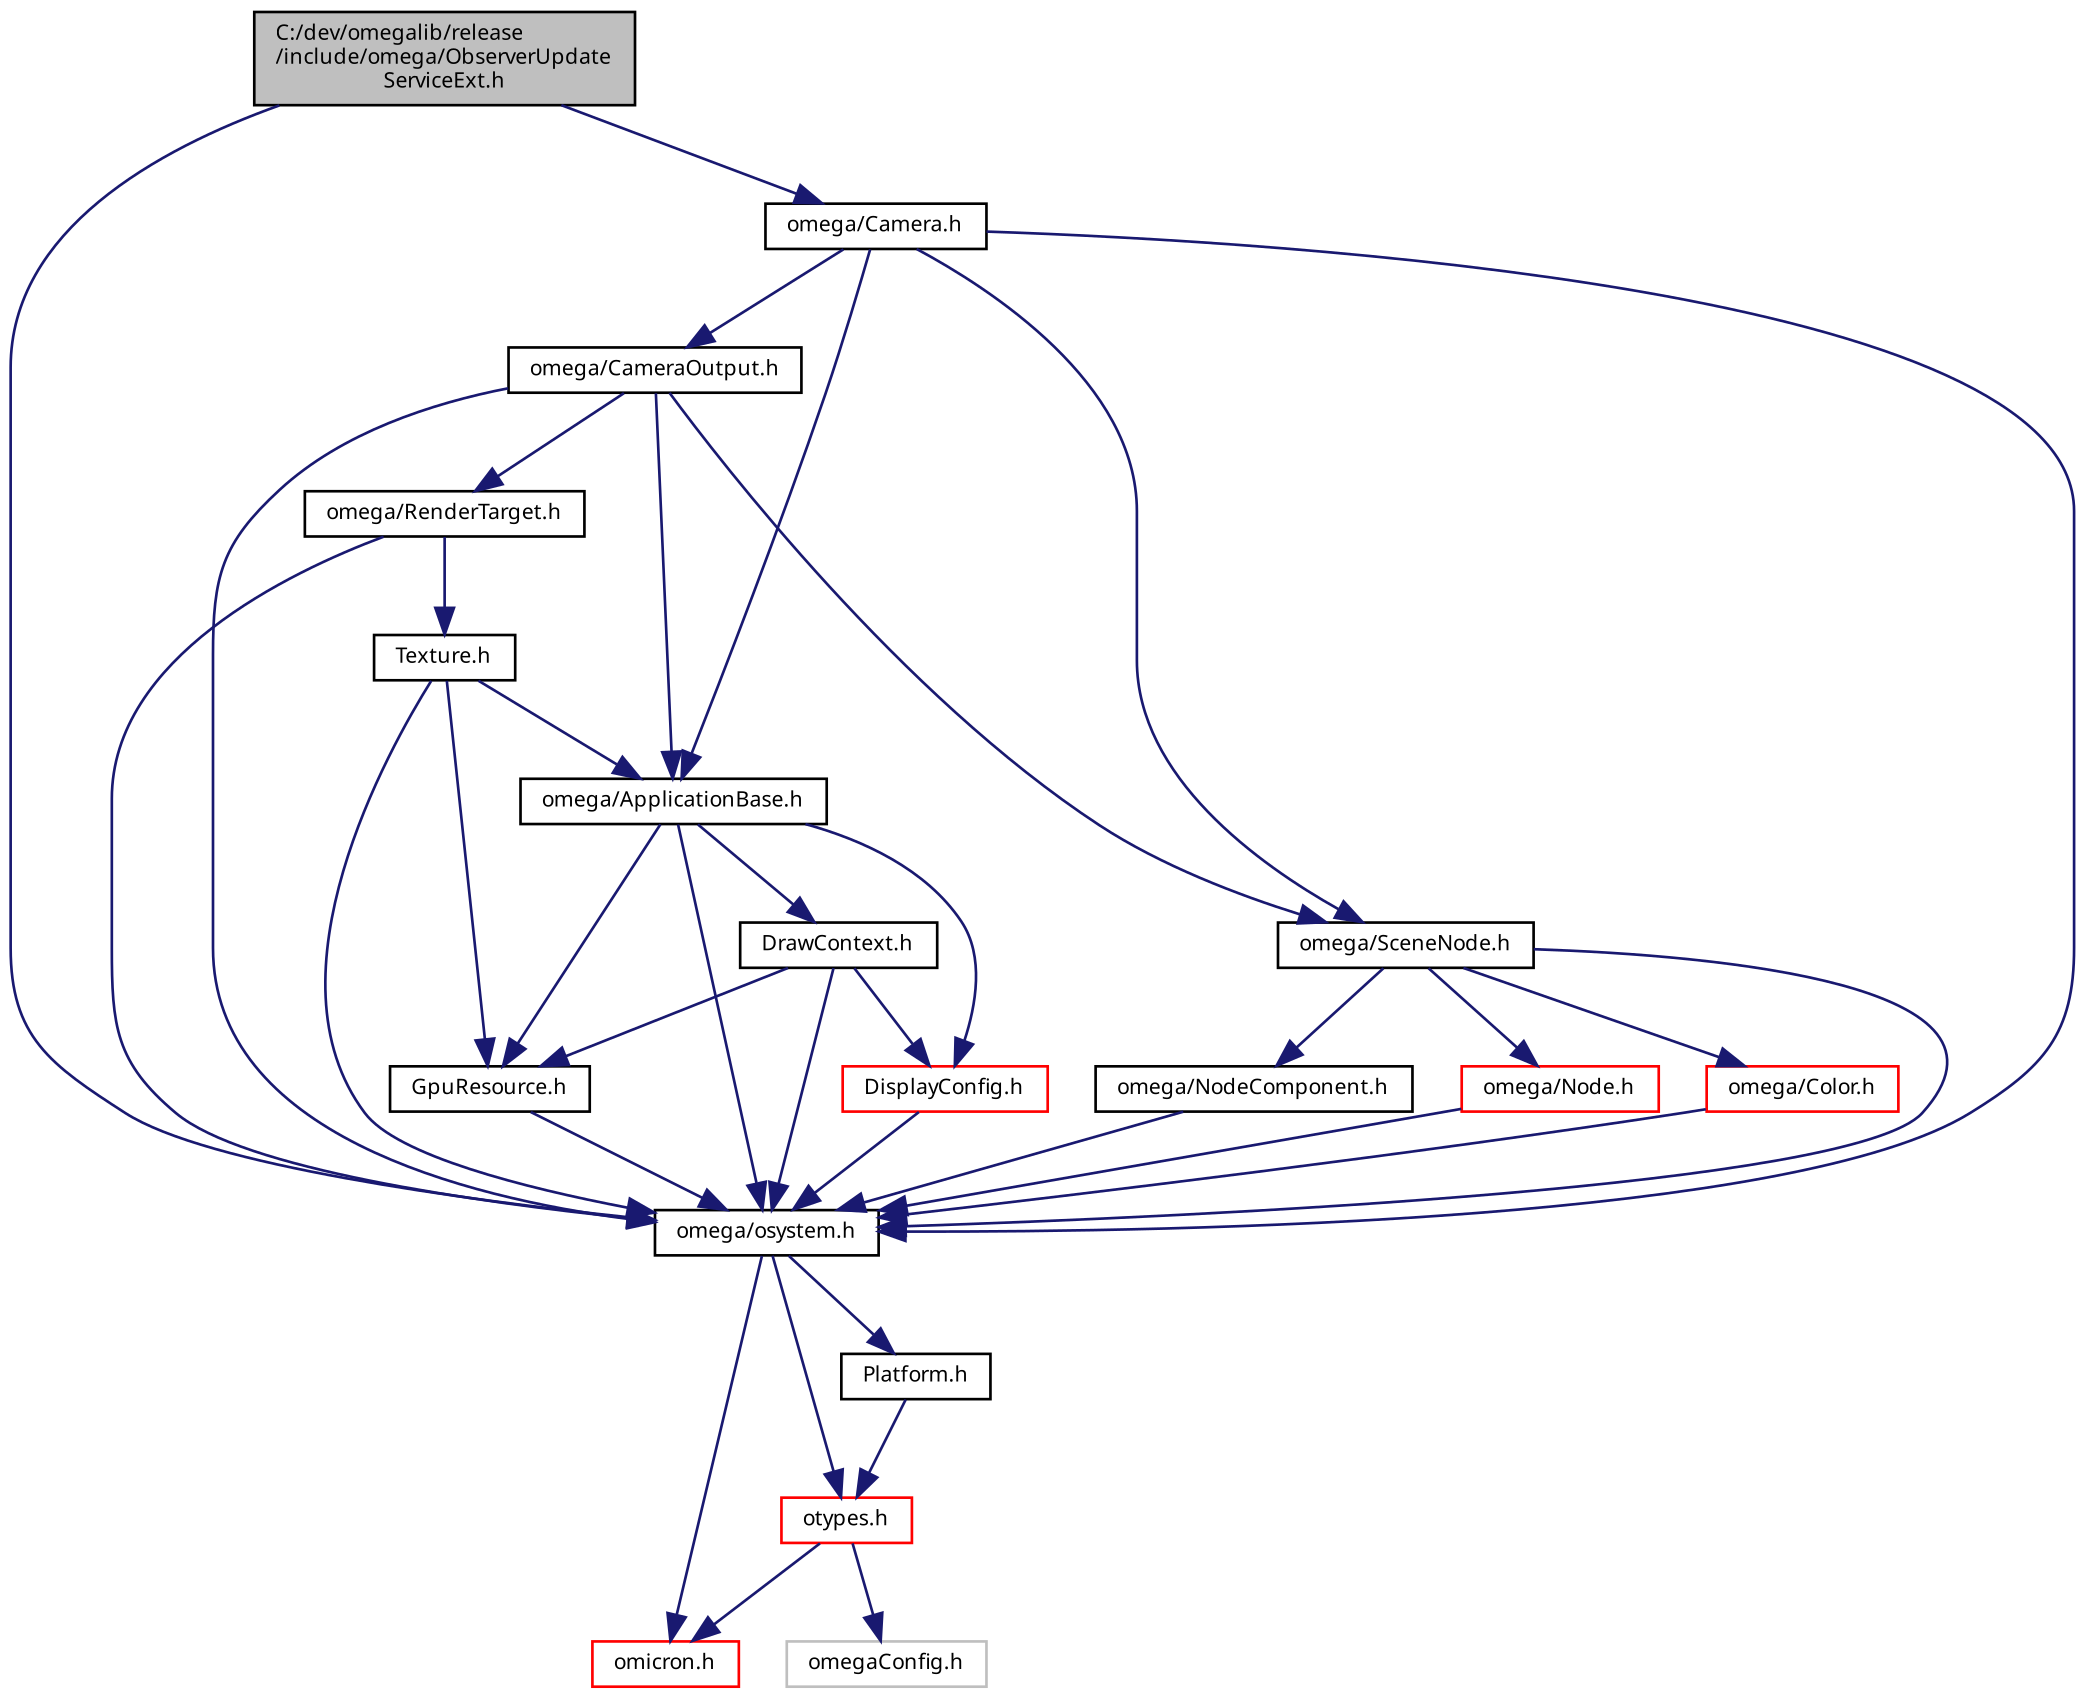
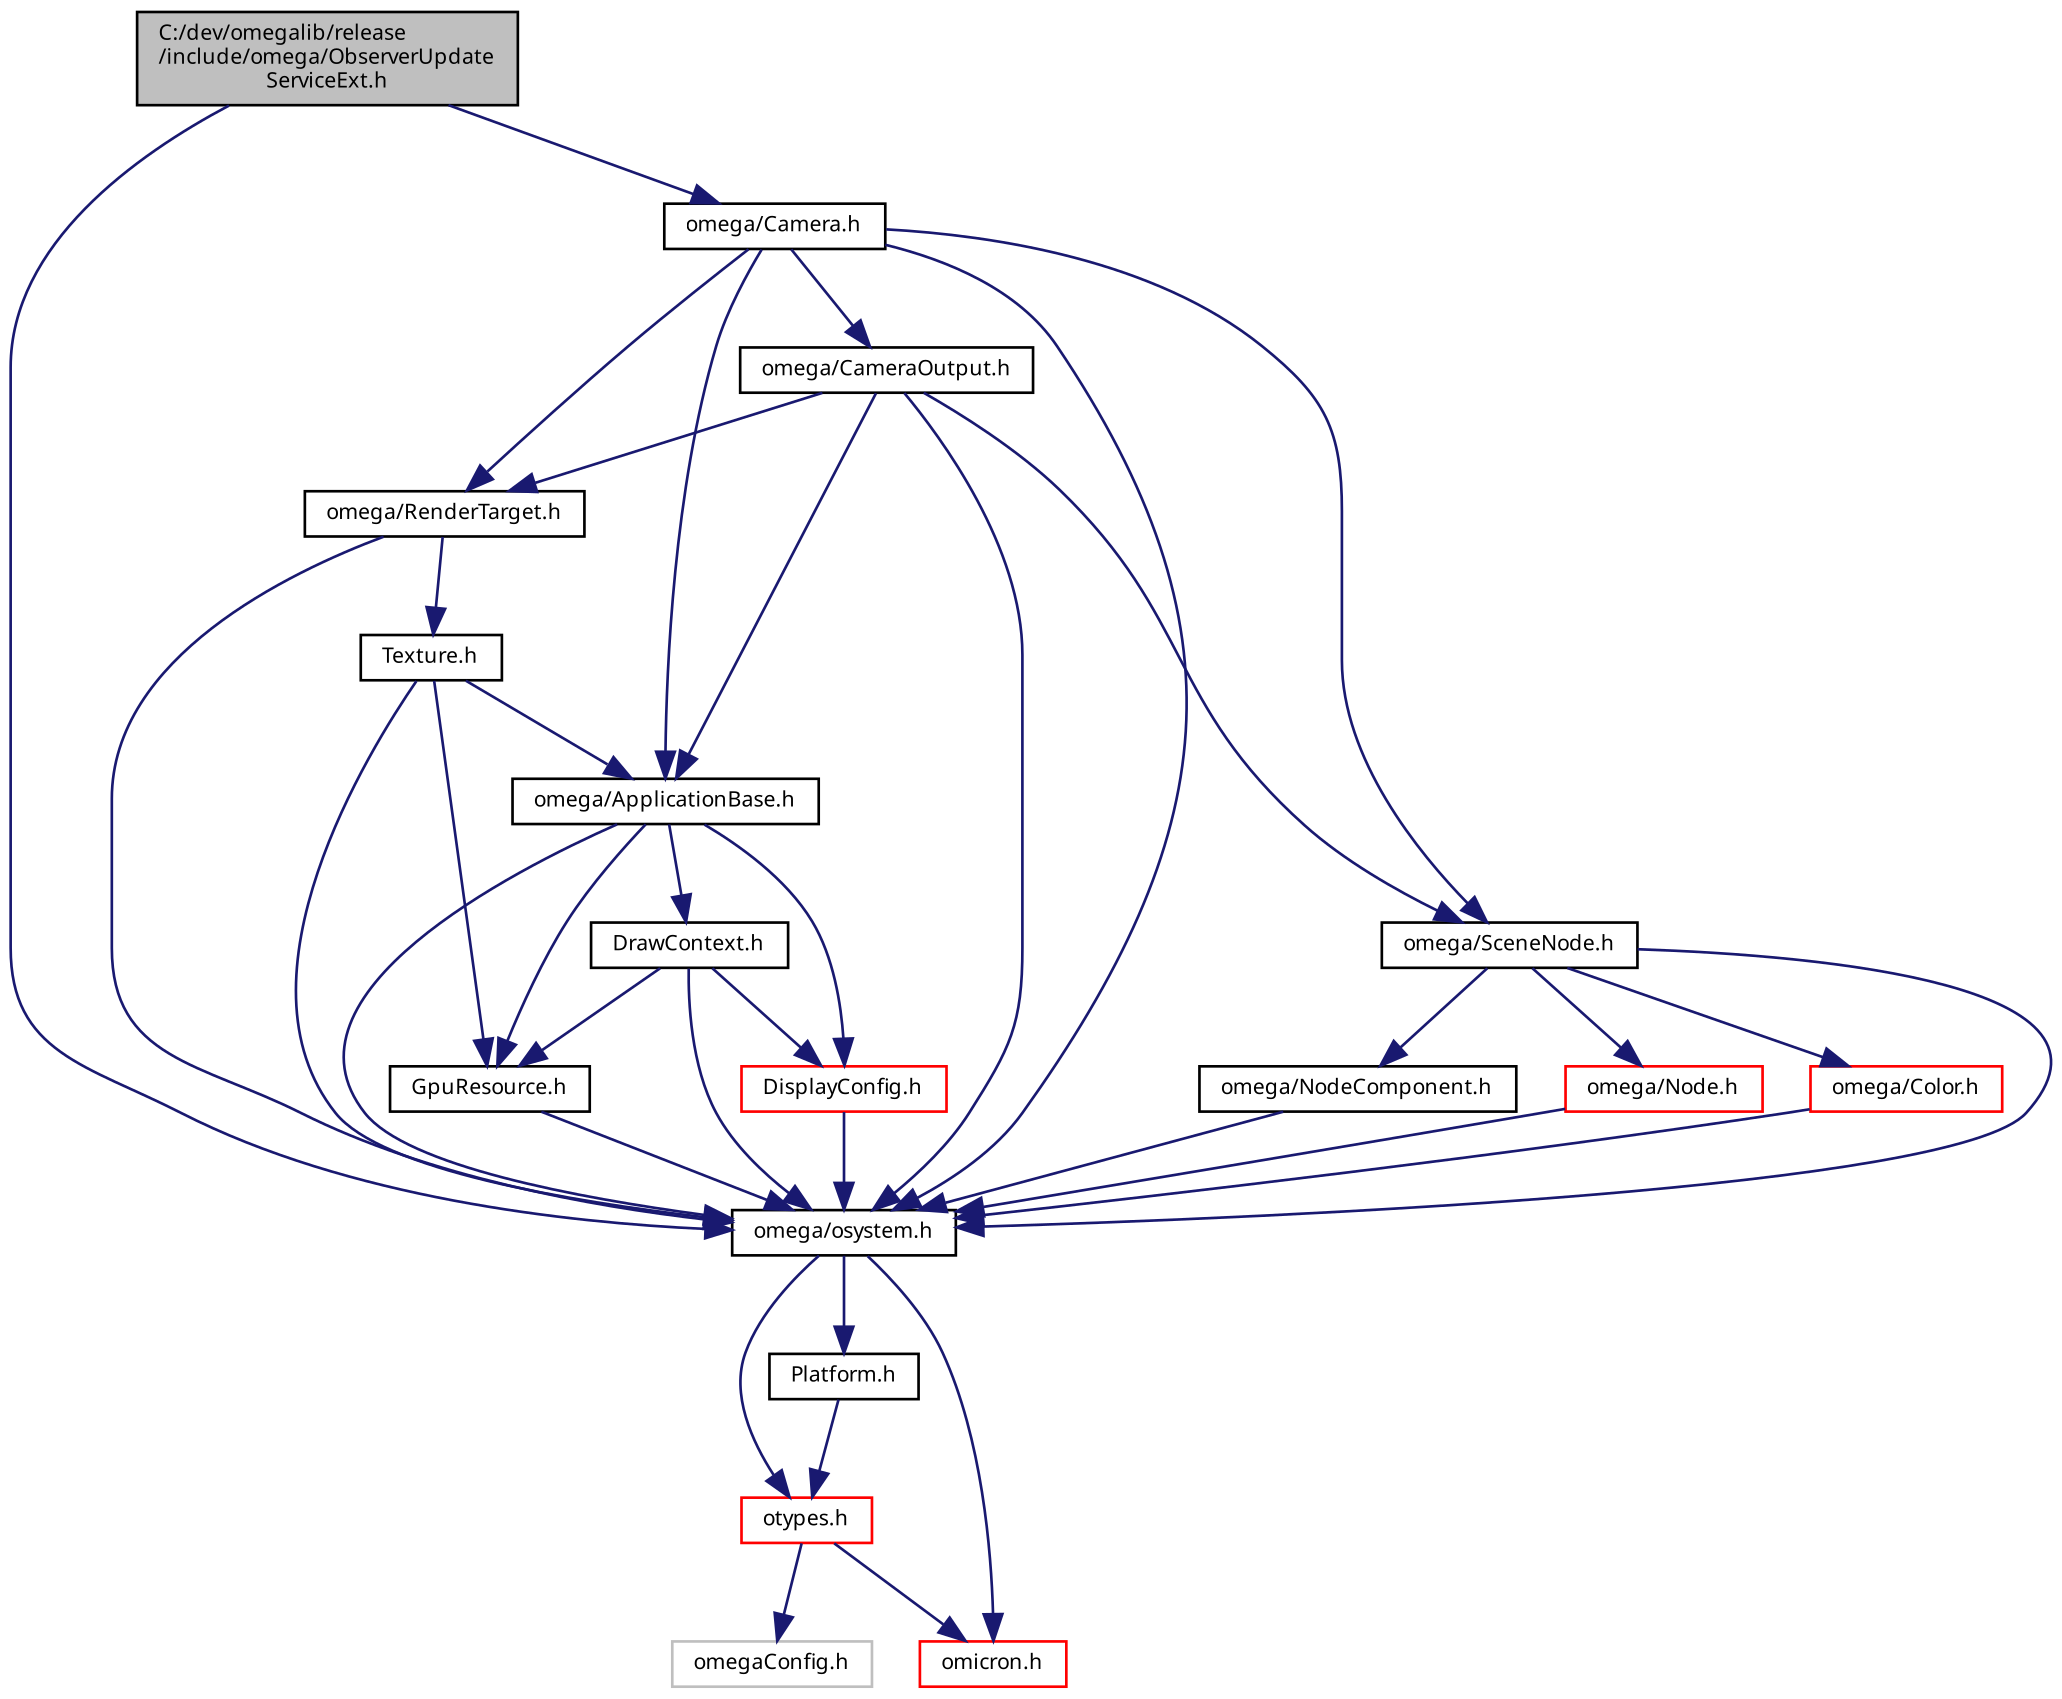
edge "omega/Camera.h" -> "omega/RenderTarget.h": added
